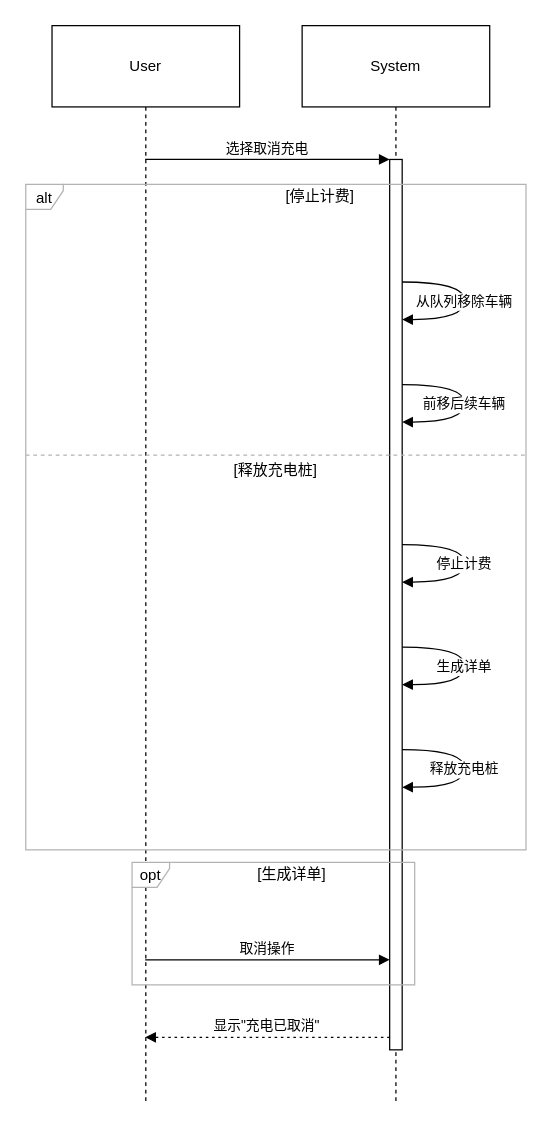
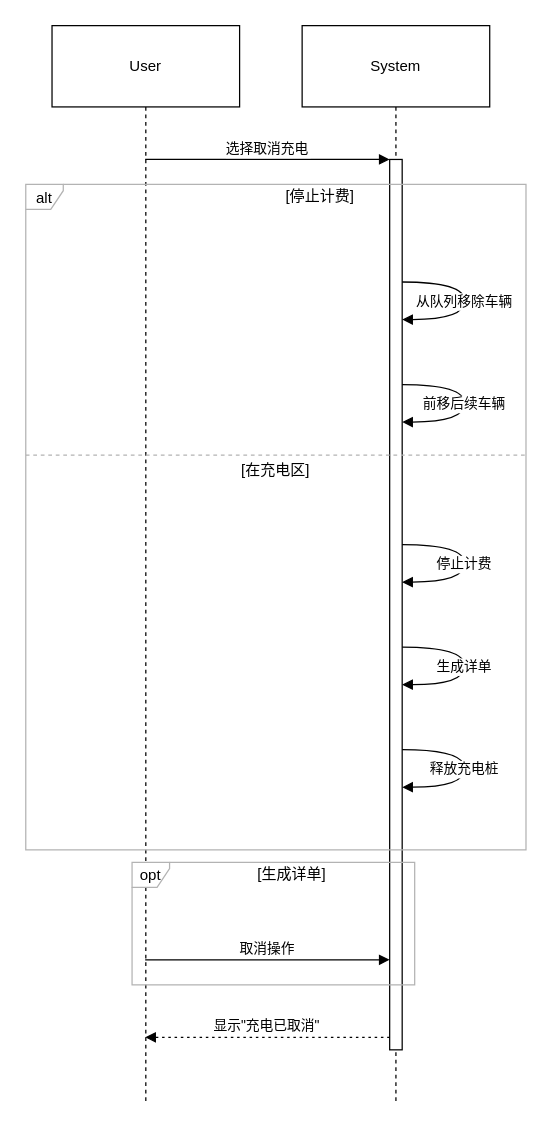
node "[释放充电桩]": label "[释放充电桩]" -> "[在充电区]"
